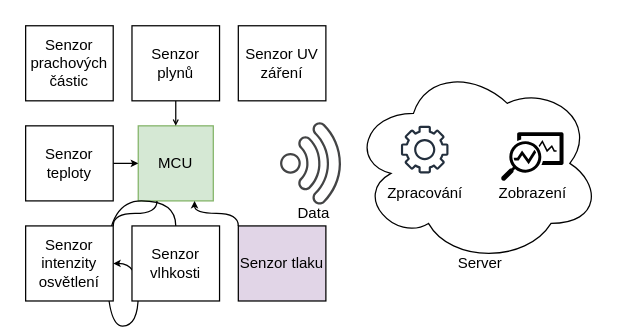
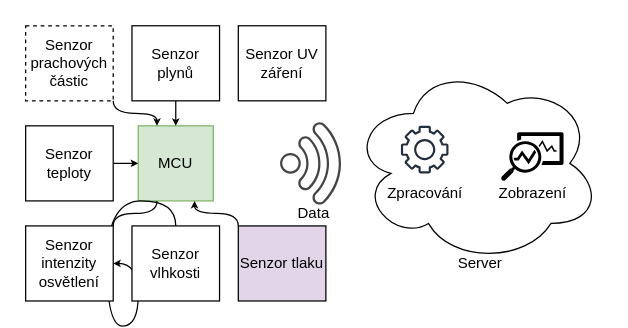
node "Senzor prachových částic": style solid -> dashed
edge "Senzor prachových částic" -> "MCU": added
edge "Senzor plynů" -> "MCU": arrowhead open -> classic
